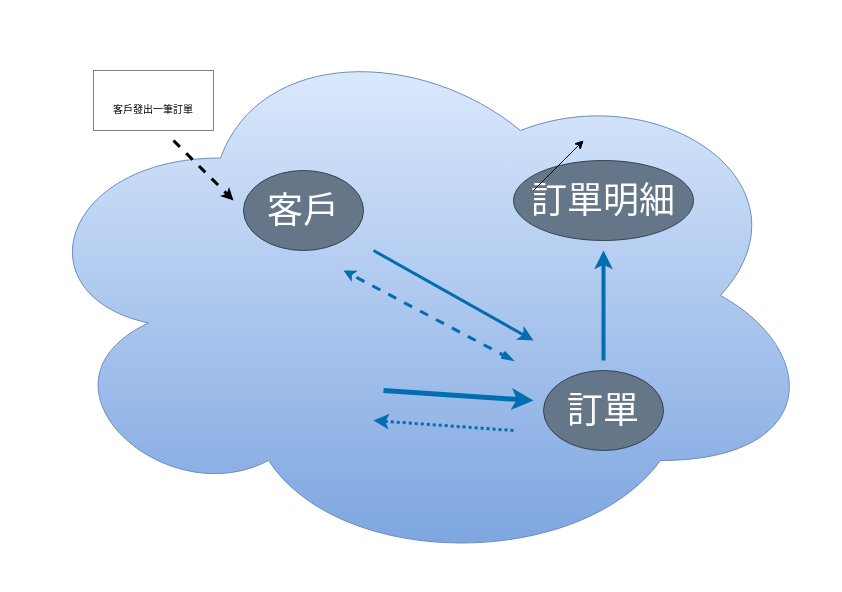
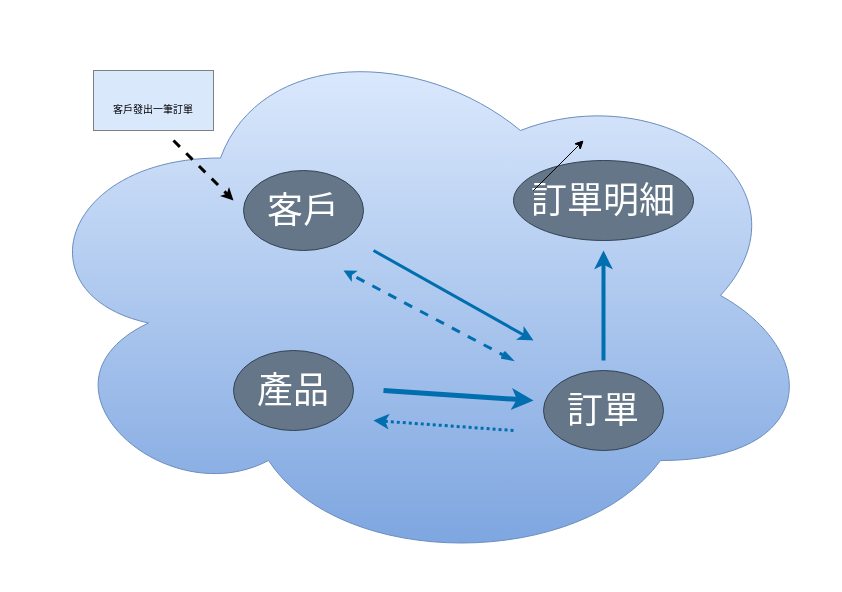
node "客戶發出一筆訂單": fillcolor #ffffff -> #dae8fc
node "產品": added
